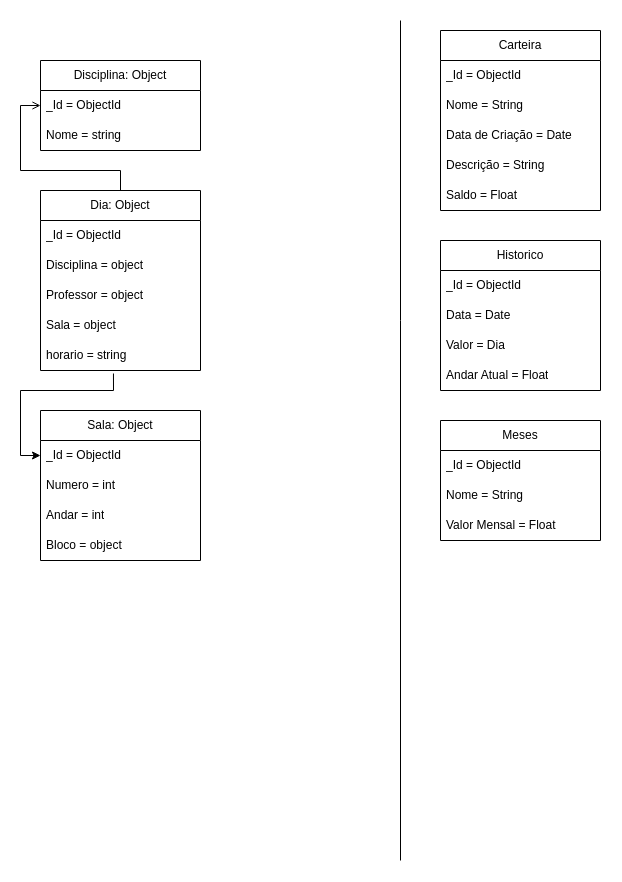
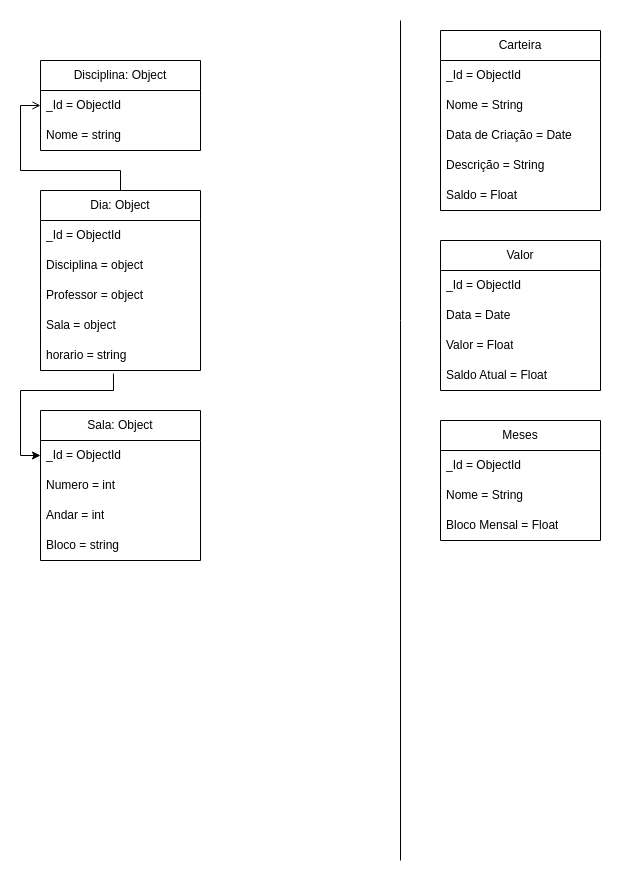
node "Historico": label "Historico" -> "Valor"
node "Valor = Dia": label "Valor = Dia" -> "Valor = Float"
node "Andar Atual = Float": label "Andar Atual = Float" -> "Saldo Atual = Float"
node "Valor Mensal = Float": label "Valor Mensal = Float" -> "Bloco Mensal = Float"
node "Bloco = object": label "Bloco = object" -> "Bloco = string"
